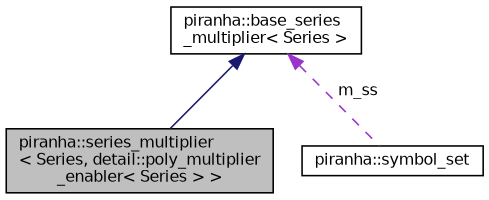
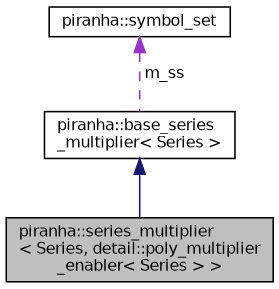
edge "piranha::symbol_set" -> "piranha::base_series _multiplier< Series >": reversed
